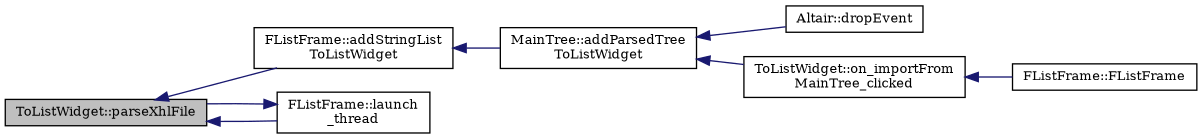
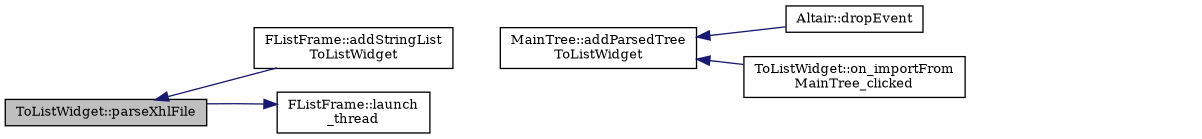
edge "MainTree::addParsedTree ToListWidget" -> "FListFrame::addStringList ToListWidget": removed
node "FListFrame::FListFrame": removed
edge "FListFrame::launch _thread" -> "ToListWidget::parseXhlFile": removed
